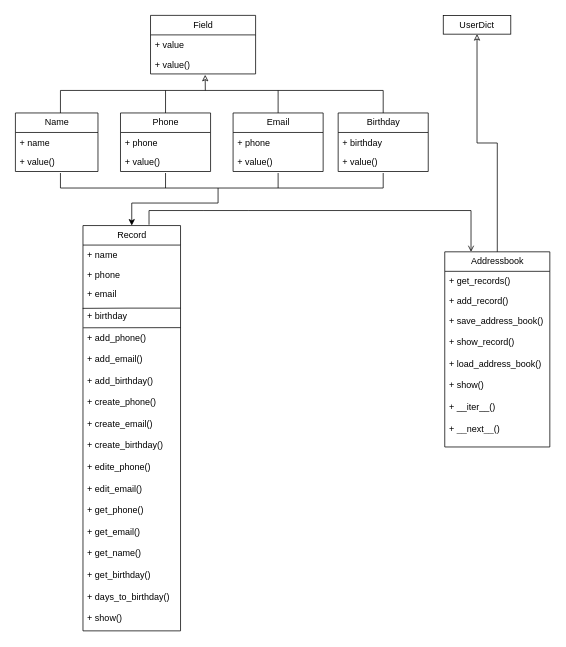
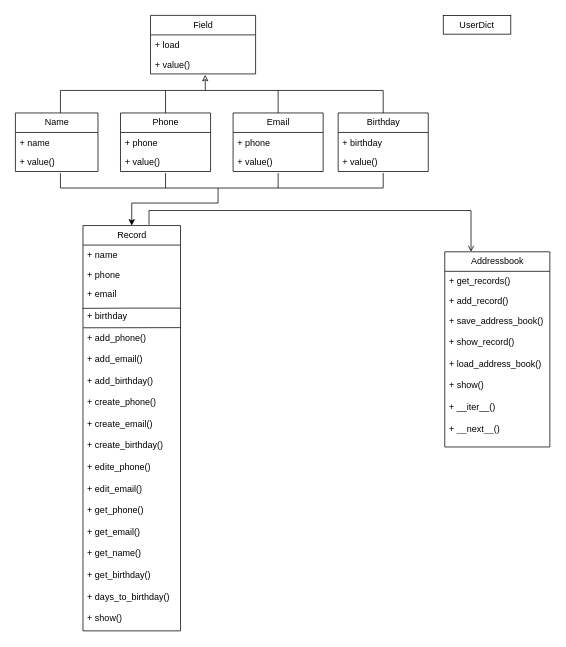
node "+ value": label "+ value" -> "+ load"
edge "Addressbook" -> "UserDict": removed
